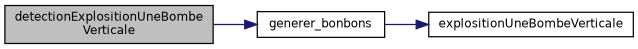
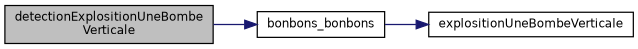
node "generer_bonbons": label "generer_bonbons" -> "bonbons_bonbons"
